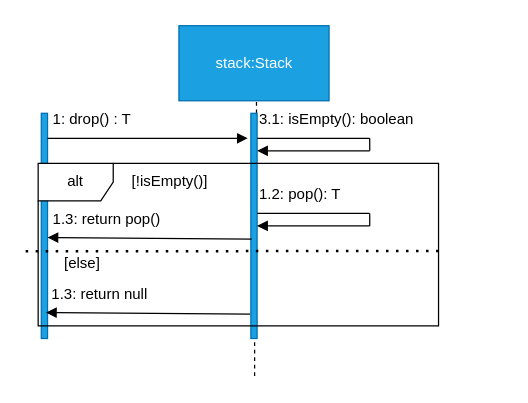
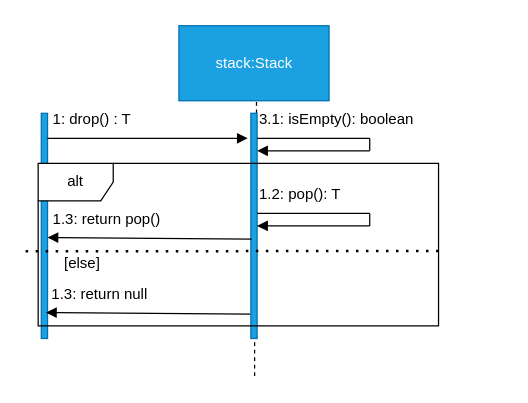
node "[!isEmpty()]": removed
